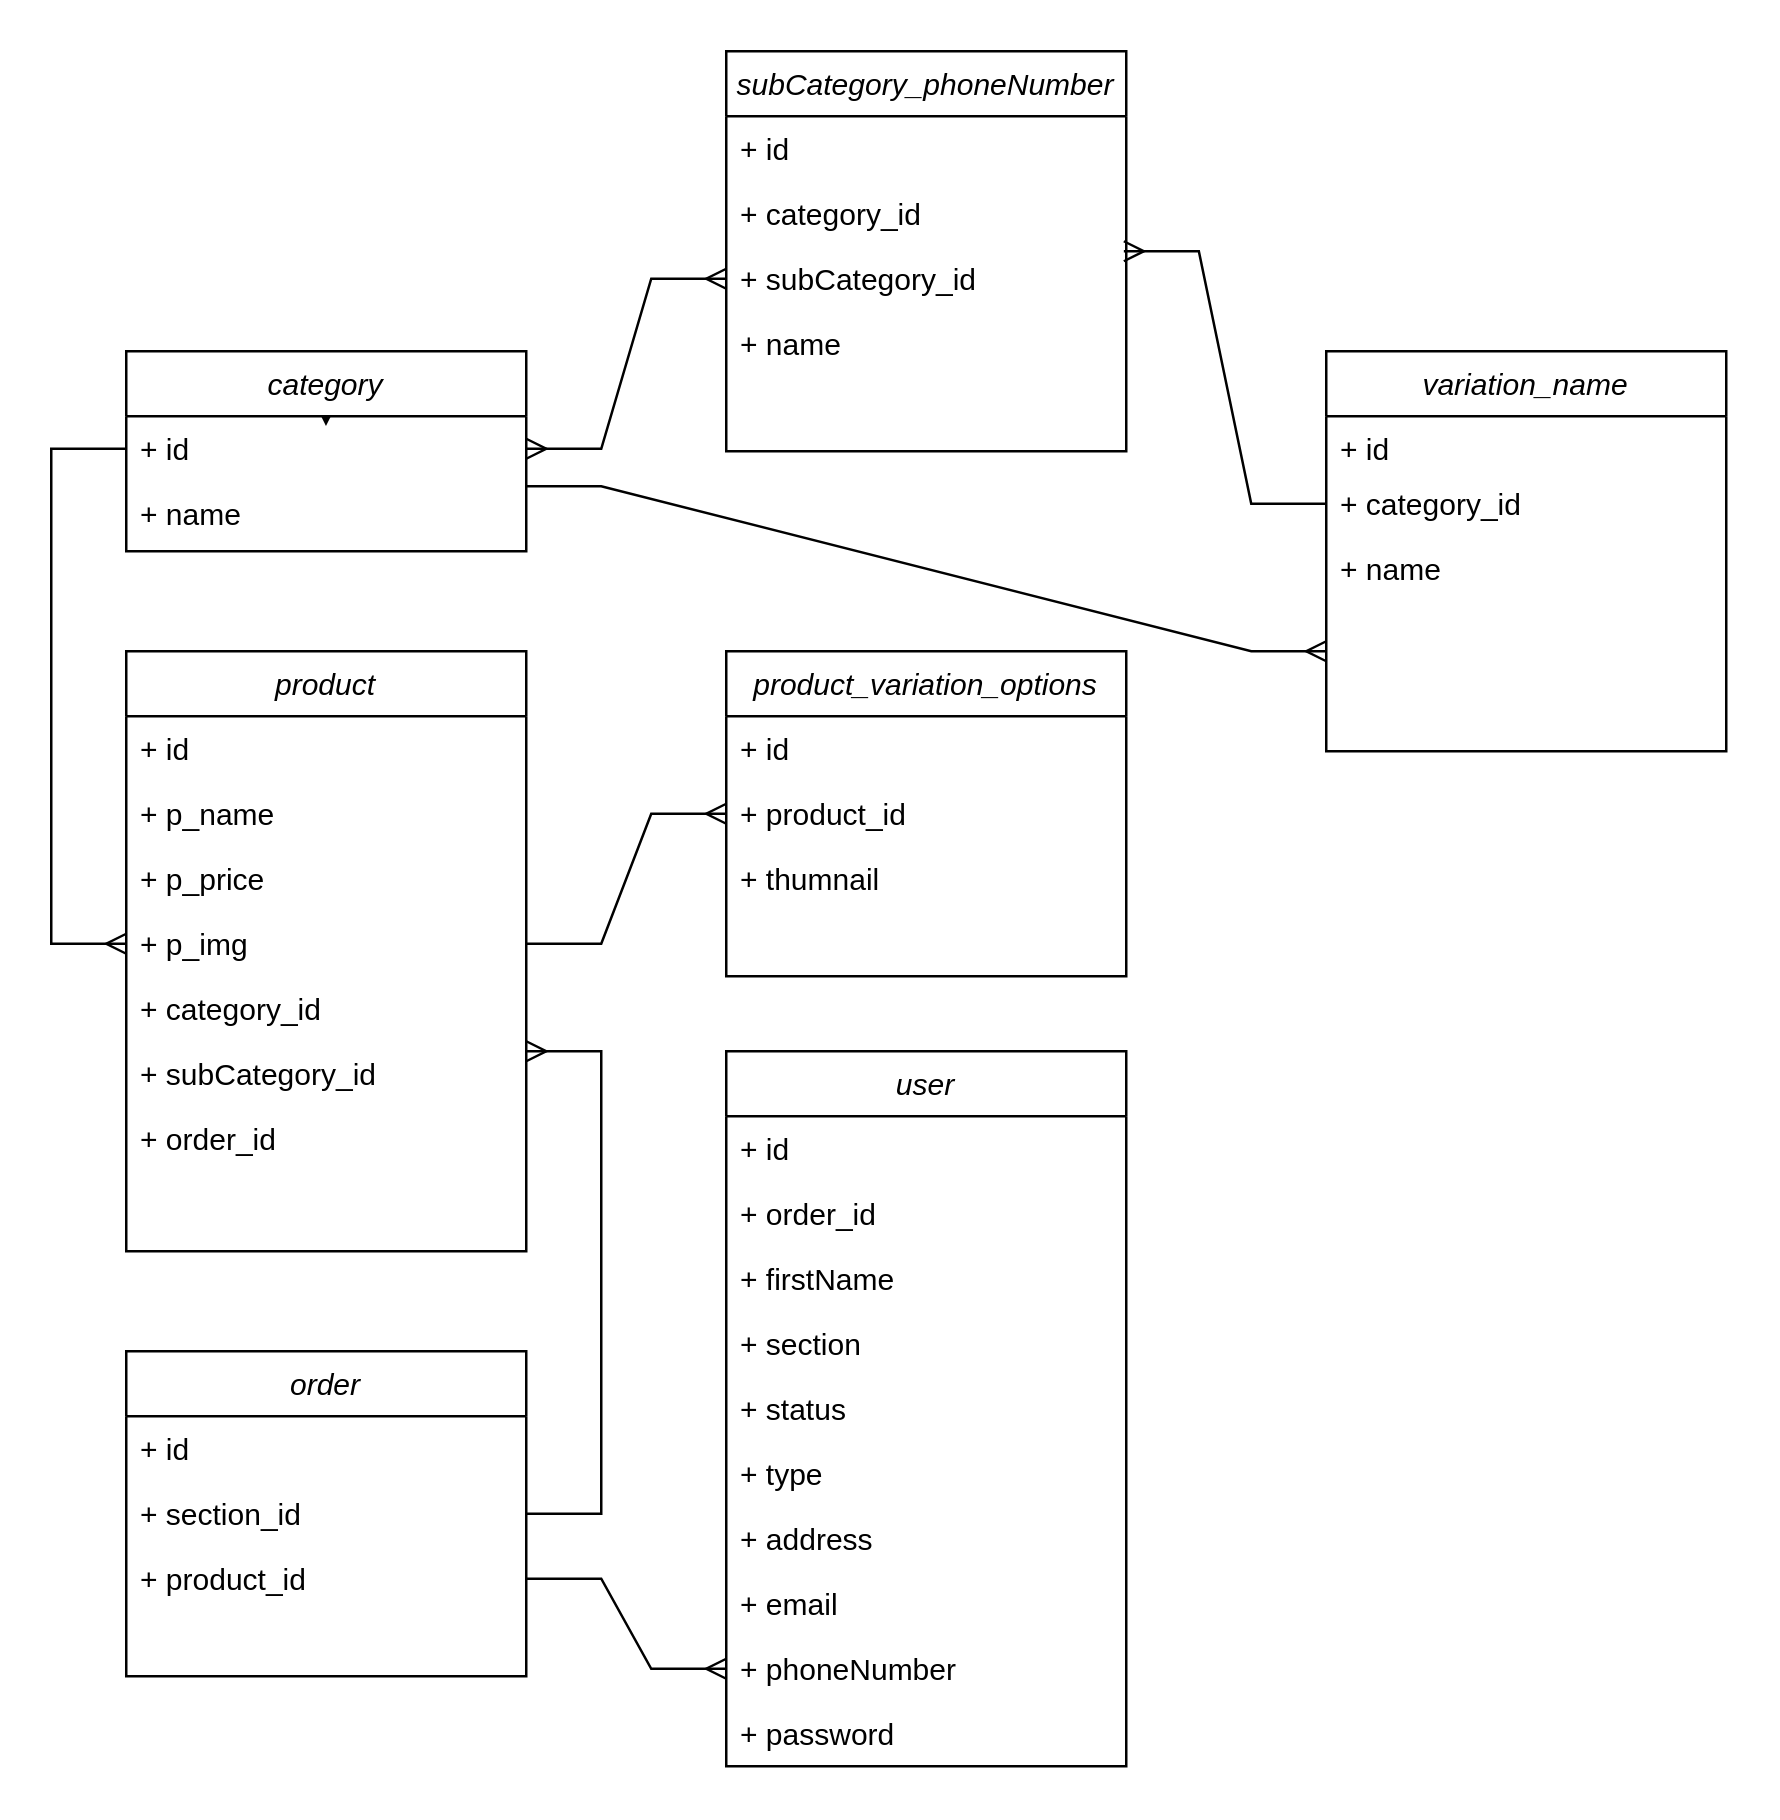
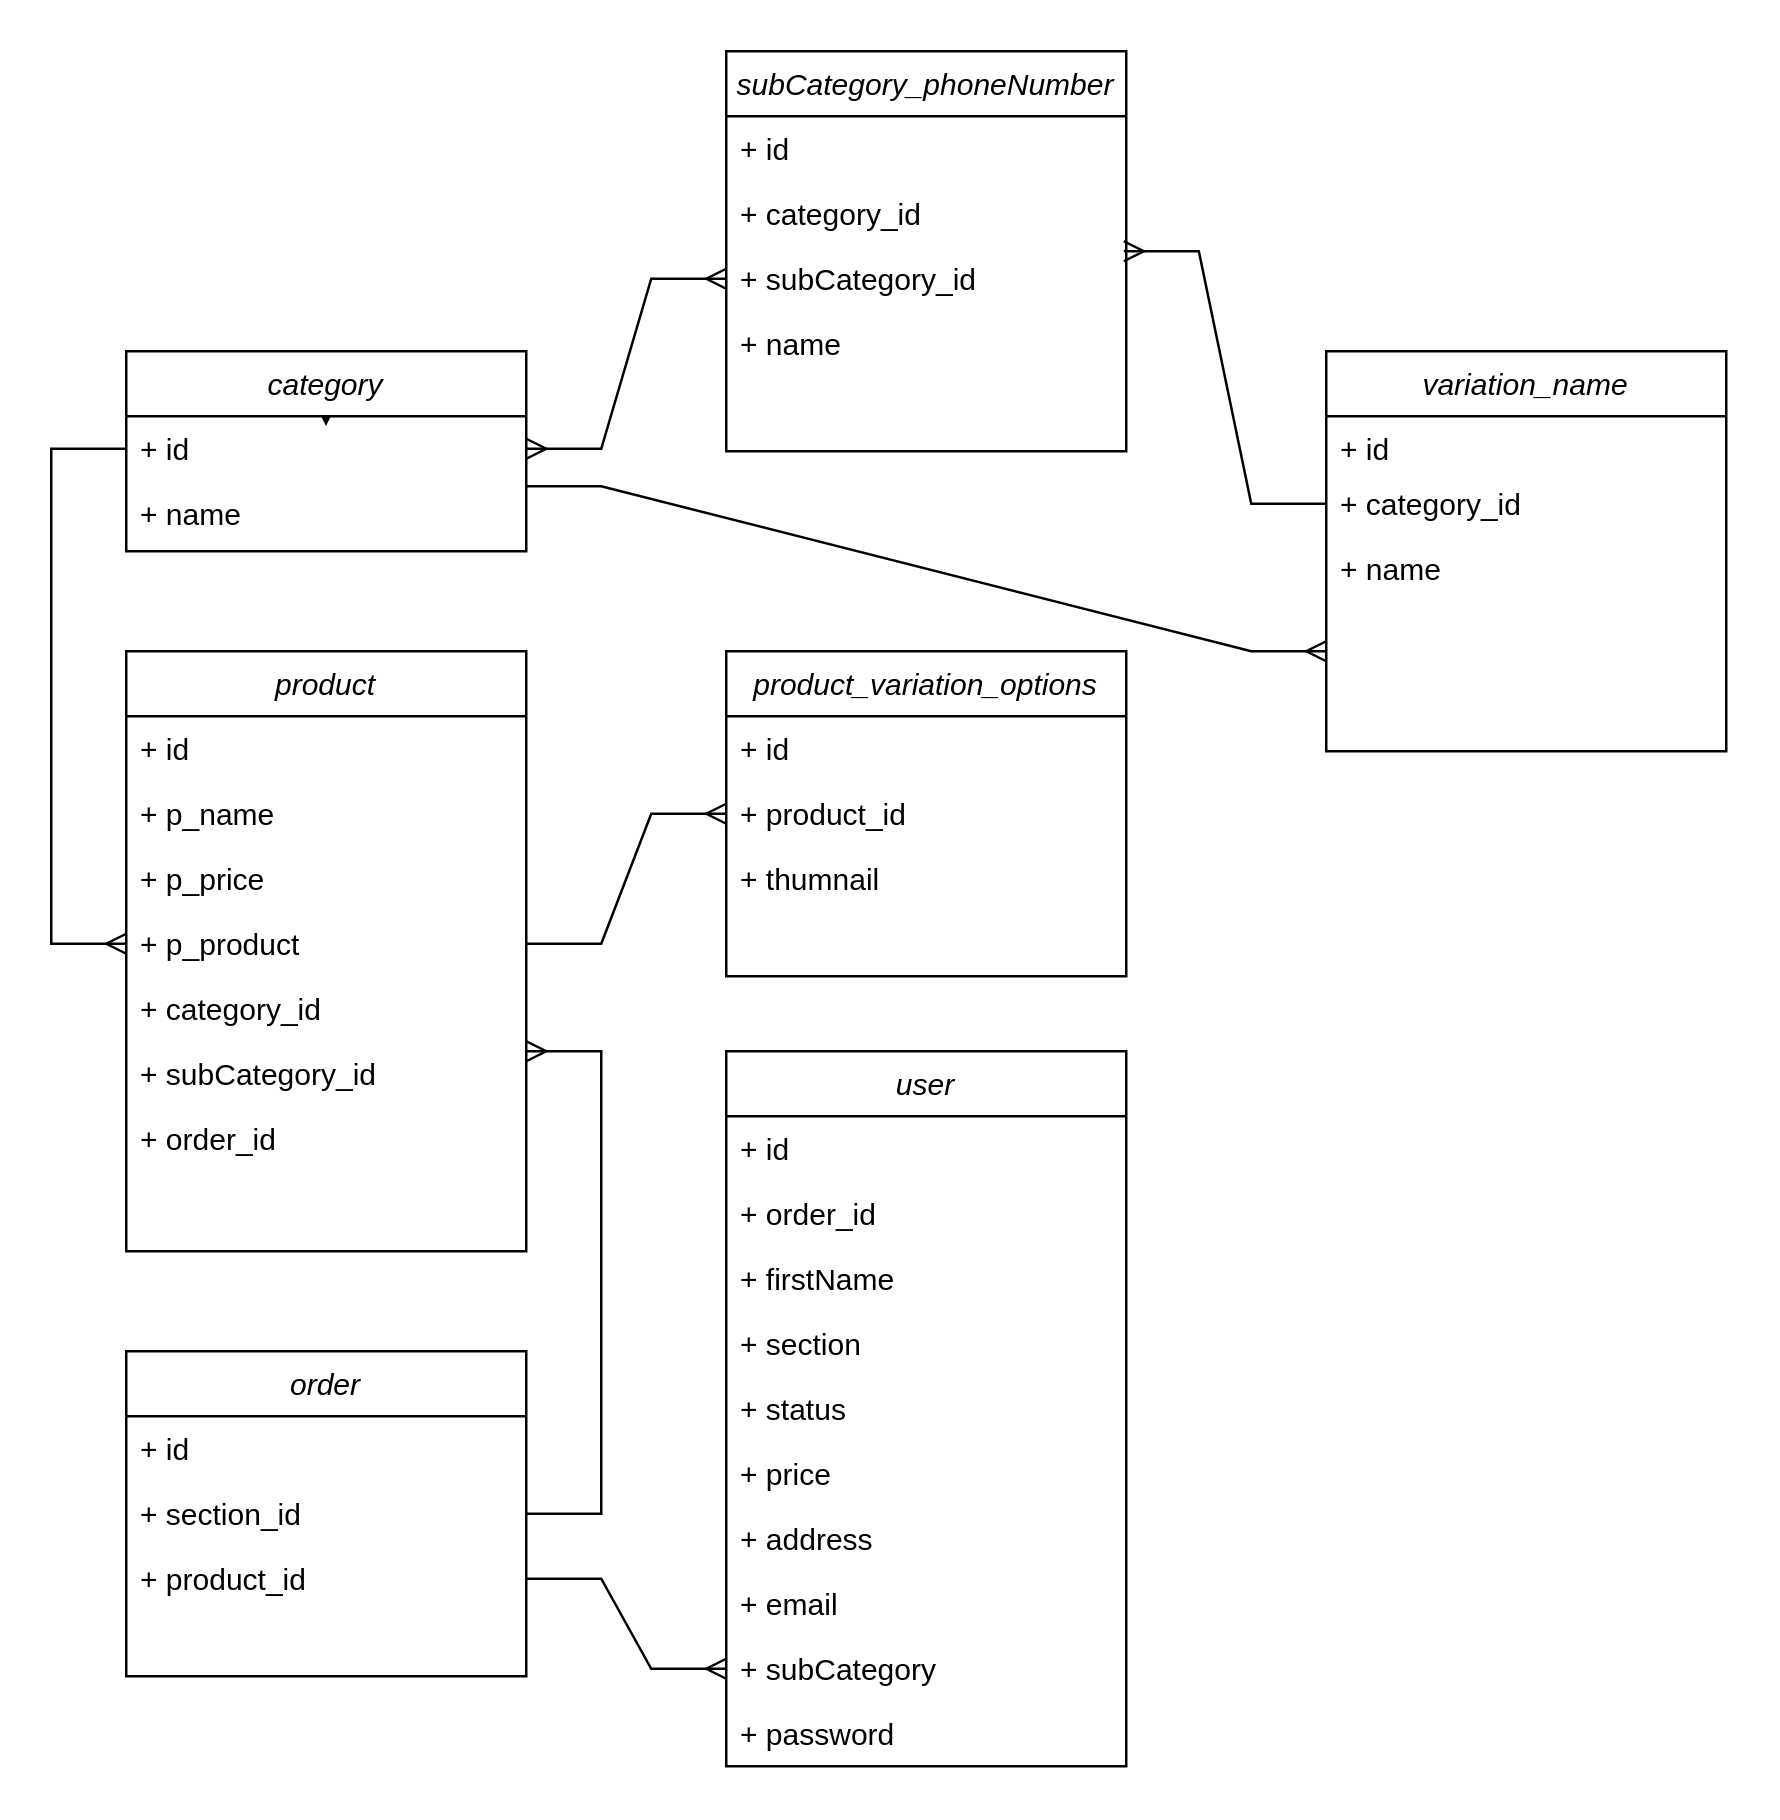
node "+ p_img": label "+ p_img" -> "+ p_product"
node "+ type": label "+ type" -> "+ price"
node "+ phoneNumber": label "+ phoneNumber" -> "+ subCategory"
